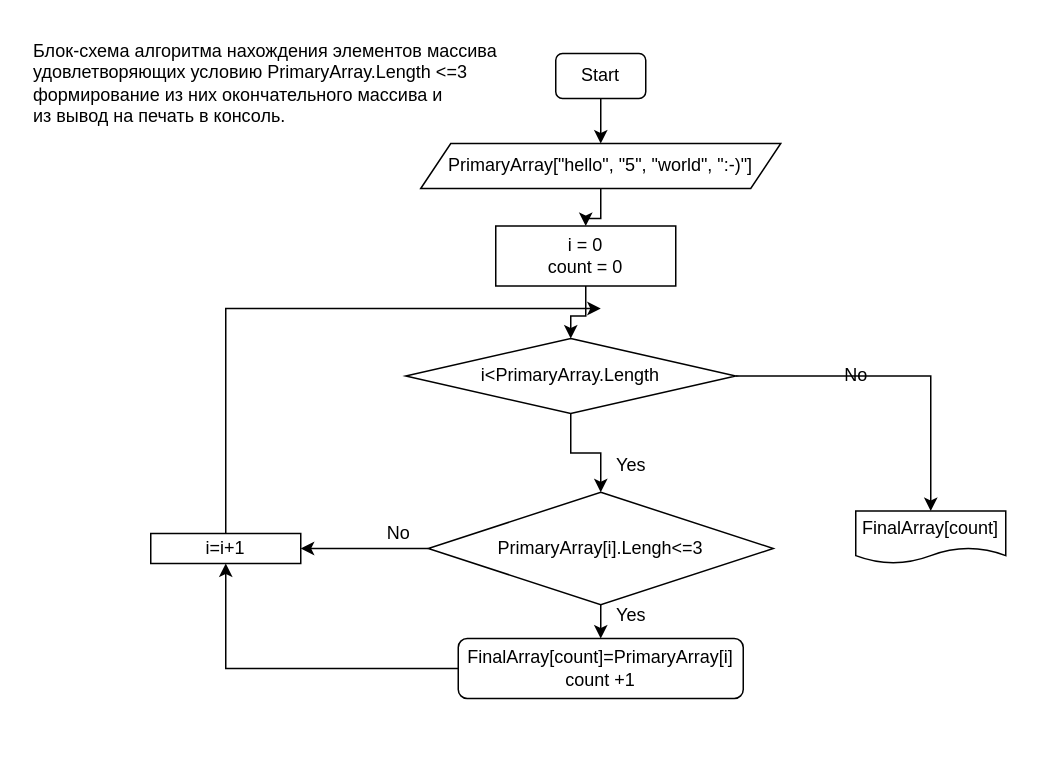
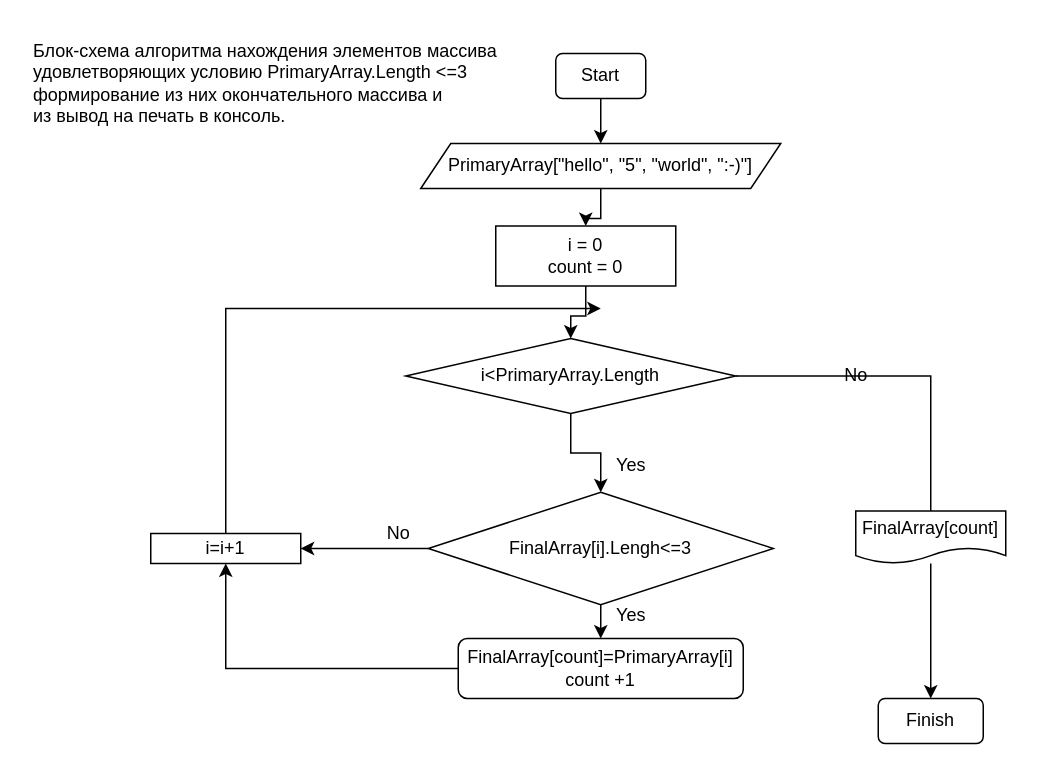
edge "i<PrimaryArray.Length" -> "FinalArray[count]": arrowhead classic -> none
node "PrimaryArray[i].Lengh<=3": label "PrimaryArray[i].Lengh<=3" -> "FinalArray[i].Lengh<=3"
edge "FinalArray[count]" -> "Finish": added
node "Finish": added
